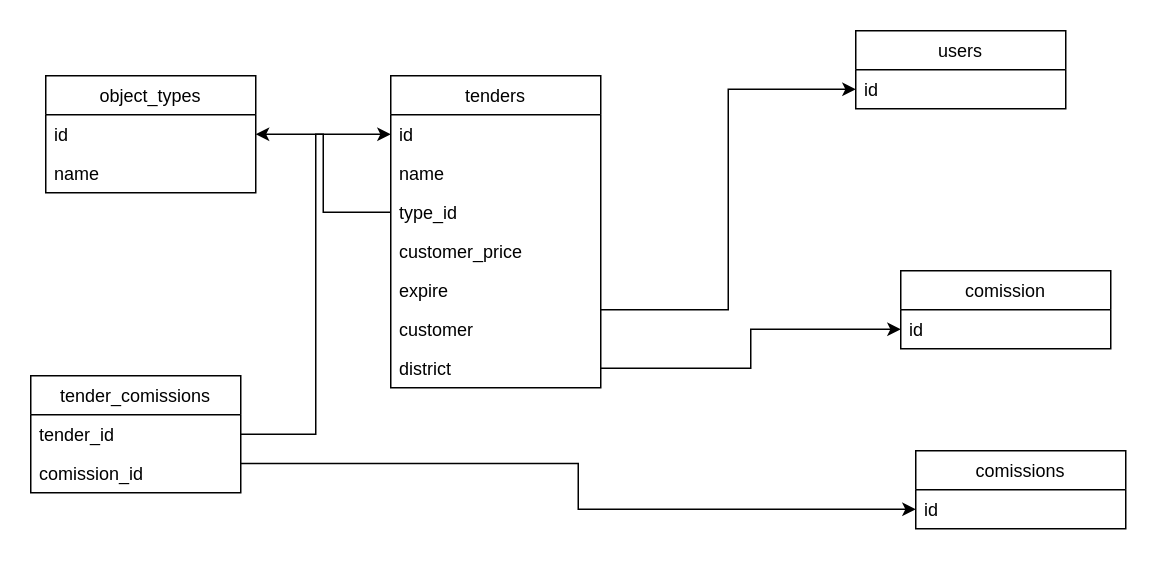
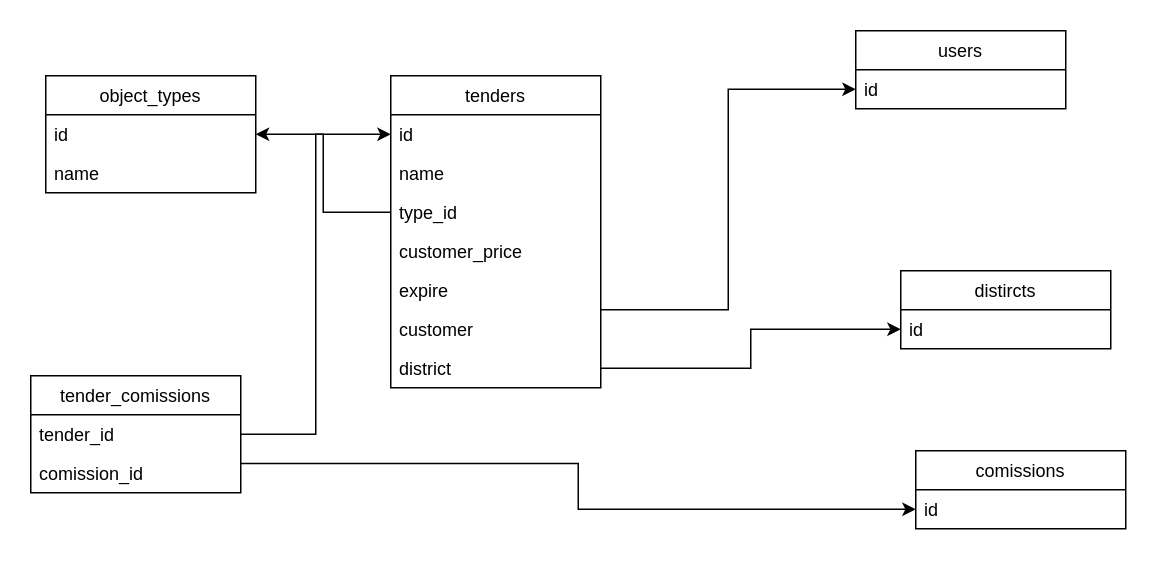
node "comission": label "comission" -> "distircts"
